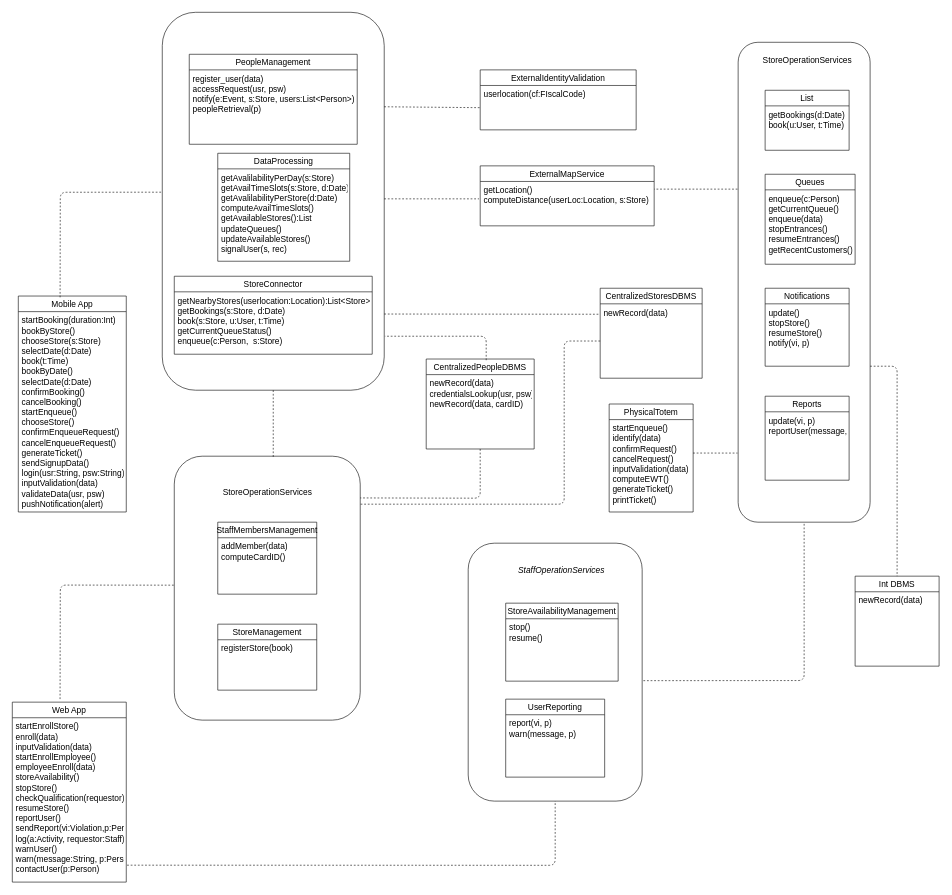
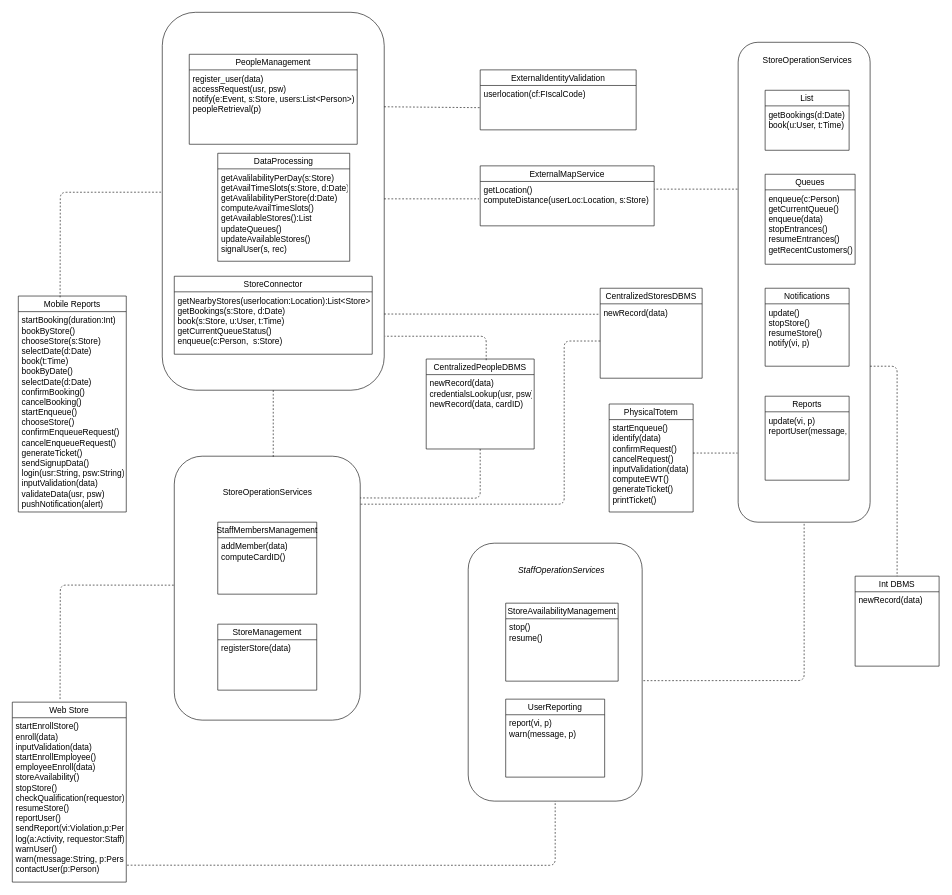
node "Mobile App": label "Mobile App" -> "Mobile Reports"
node "registerStore(book)": label "registerStore(book)" -> "registerStore(data)"
node "Web App": label "Web App" -> "Web Store"
